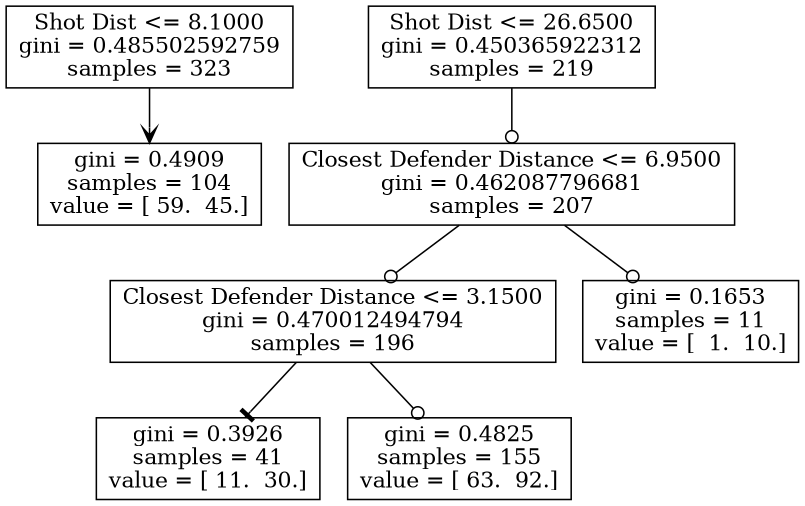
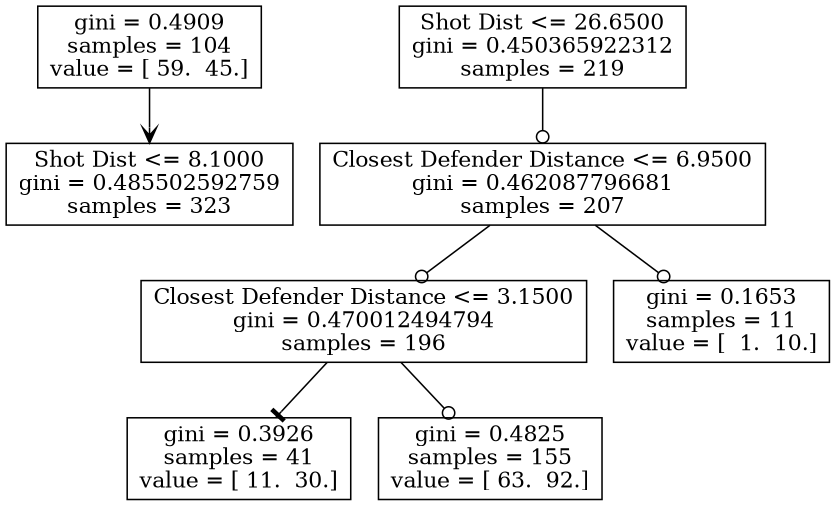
edge "Shot Dist <= 8.1000 gini = 0.485502592759 samples = 323" -> "gini = 0.4909 samples = 104 value = [ 59.  45.]": reversed
